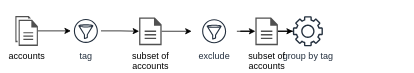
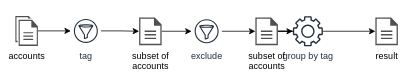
node "exclude": size 45x30 -> 30x30
edge "group by tag" -> "result": added
node "result": added
